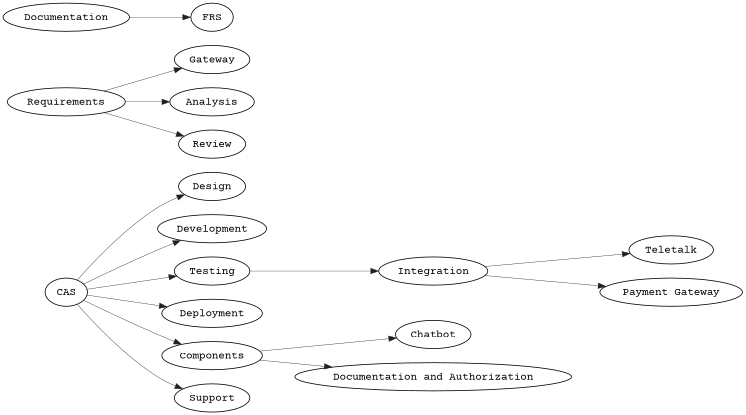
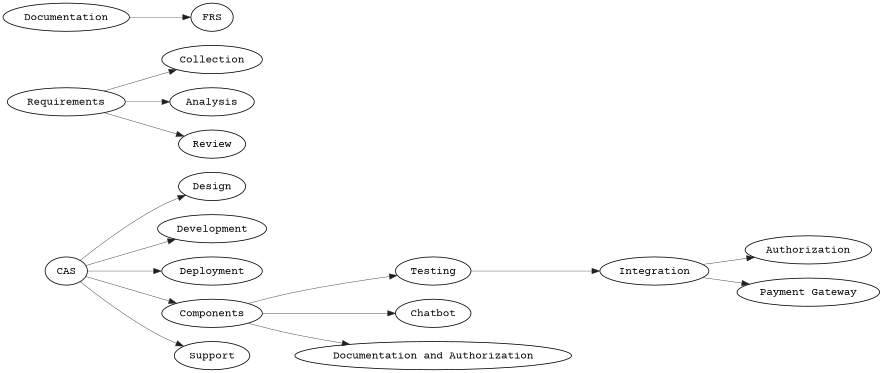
node "Gateway": label "Gateway" -> "Collection"
node "Teletalk": label "Teletalk" -> "Authorization"
edge "CAS" -> "Testing": now "Components" -> "Testing"
